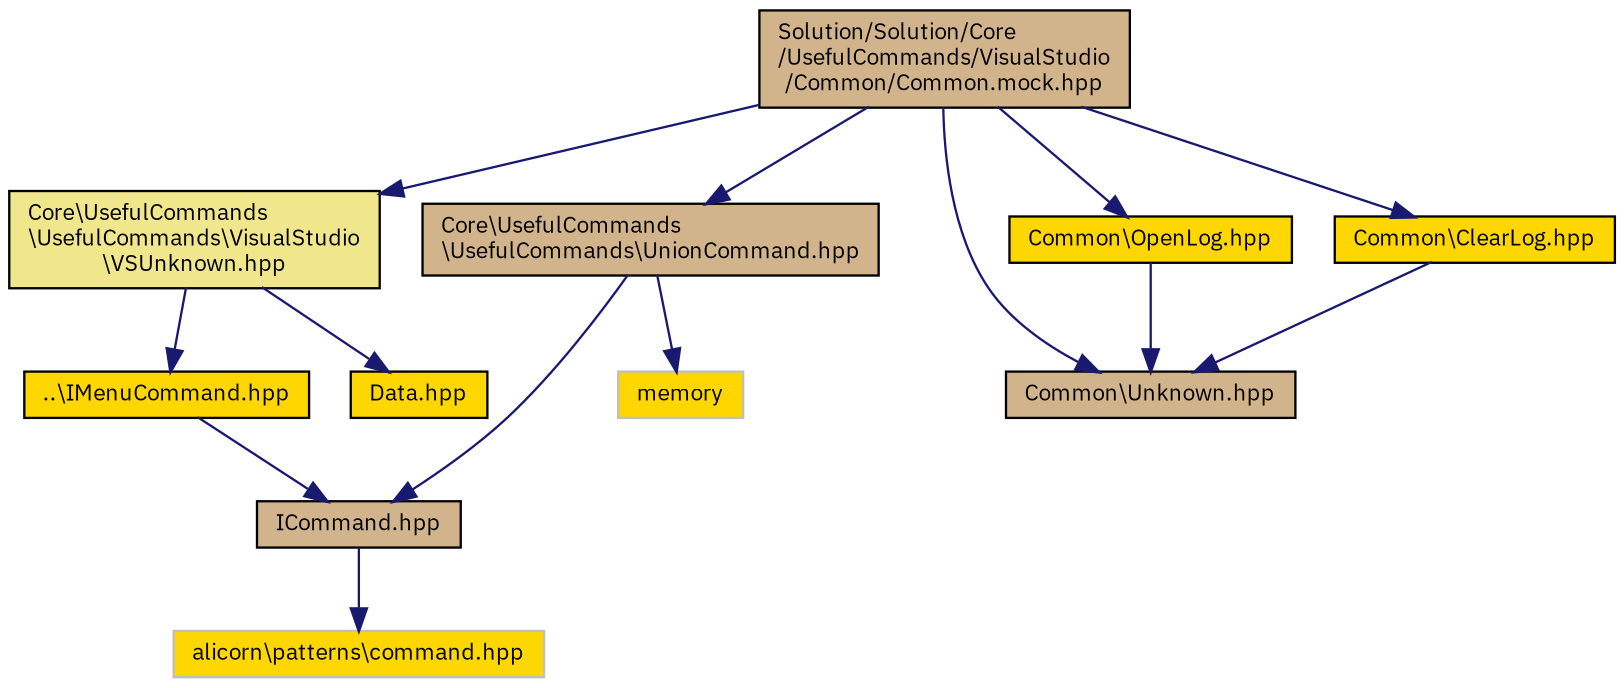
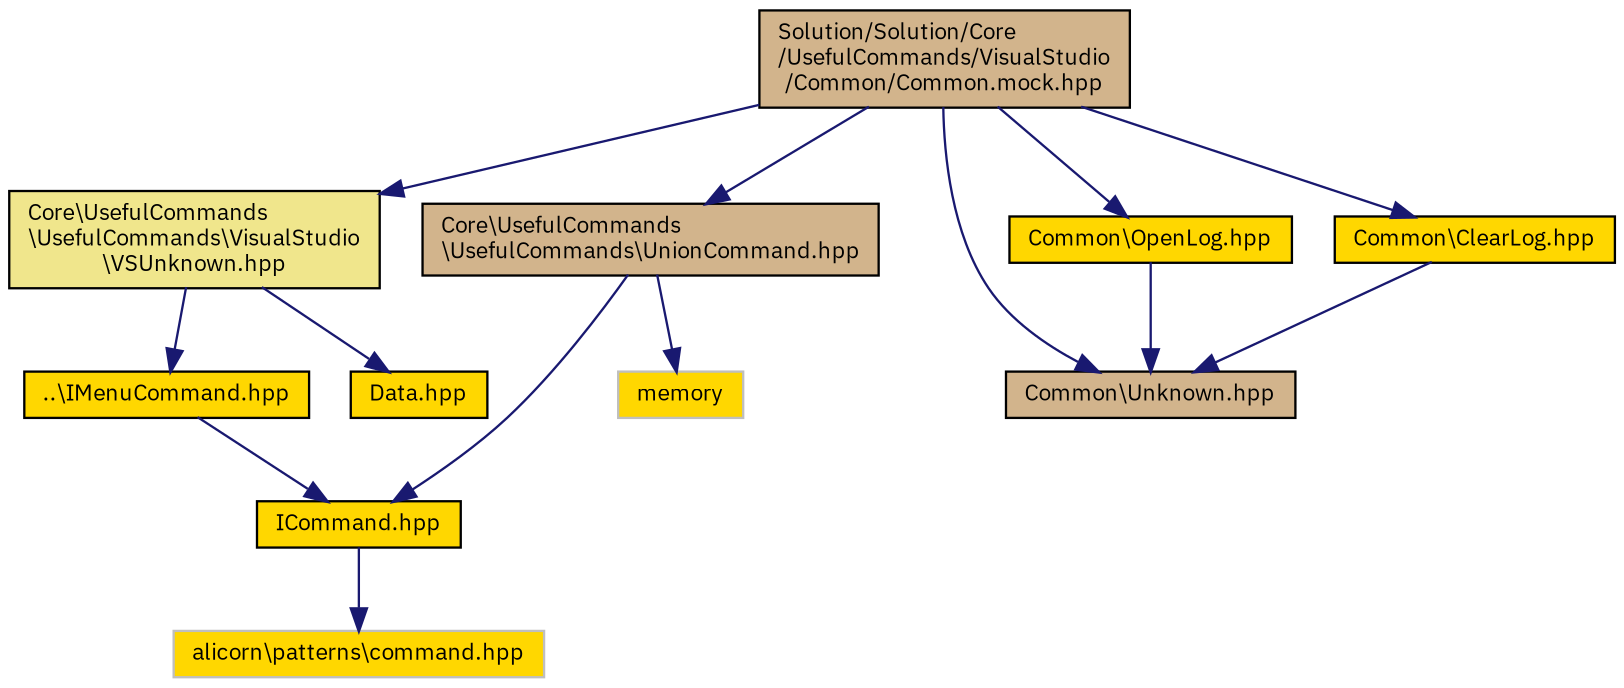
node "ICommand.hpp": fillcolor tan -> gold
